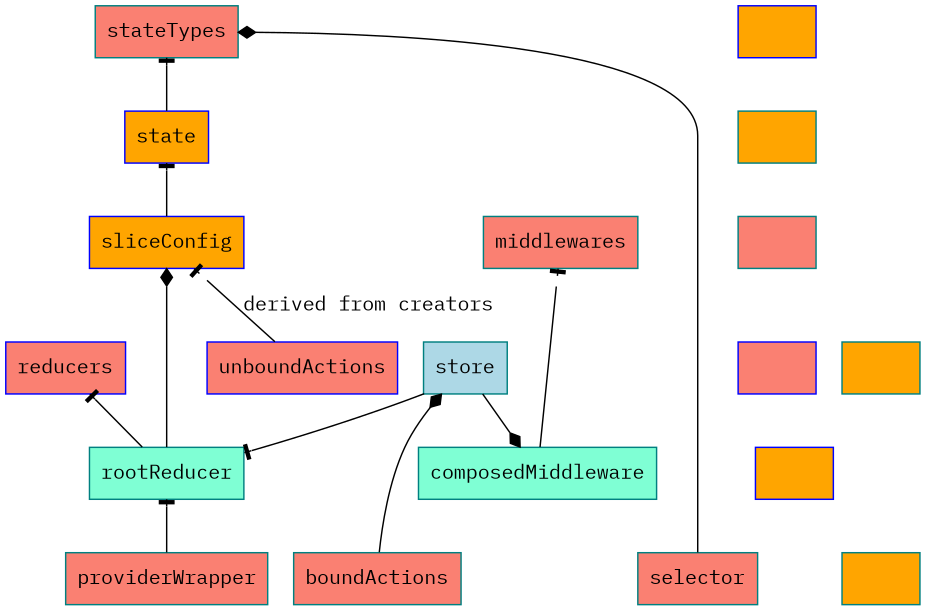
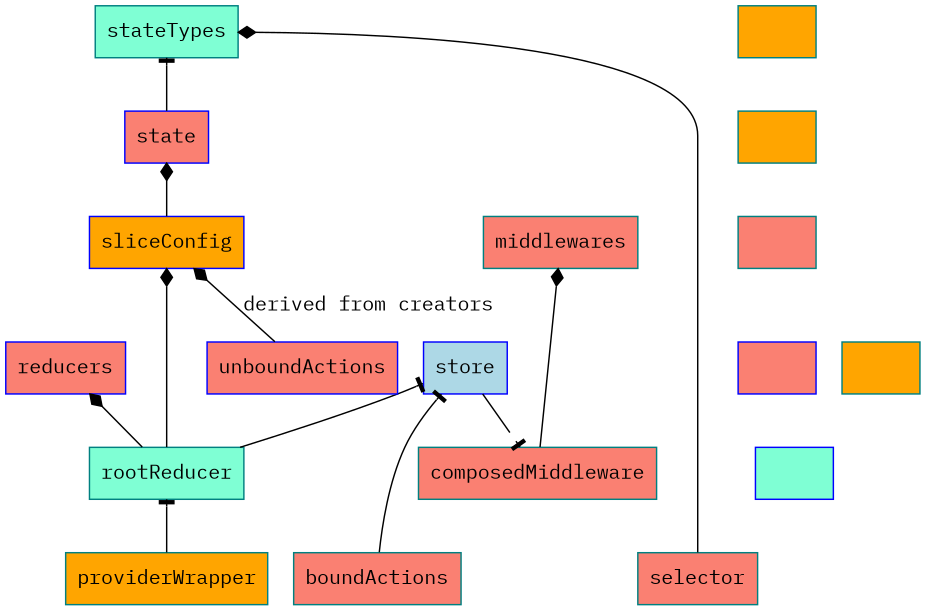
node "stateTypes": fillcolor salmon -> aquamarine
node "g": color blue -> teal
node "state": fillcolor orange -> salmon
edge "sliceConfig" -> "state": arrowhead tee -> diamond
edge "unboundActions" -> "sliceConfig": arrowhead tee -> diamond
edge "composedMiddleware" -> "middlewares": arrowhead tee -> diamond
node "store": color teal -> blue
edge "store" -> "composedMiddleware": arrowhead diamond -> tee
edge "rootReducer" -> "reducers": arrowhead tee -> diamond
edge "store" -> "rootReducer": reversed
edge "boundActions" -> "store": arrowhead diamond -> tee
node "composedMiddleware": fillcolor aquamarine -> salmon
node "c": fillcolor orange -> aquamarine
node "providerWrapper": fillcolor salmon -> orange
node "a": removed
